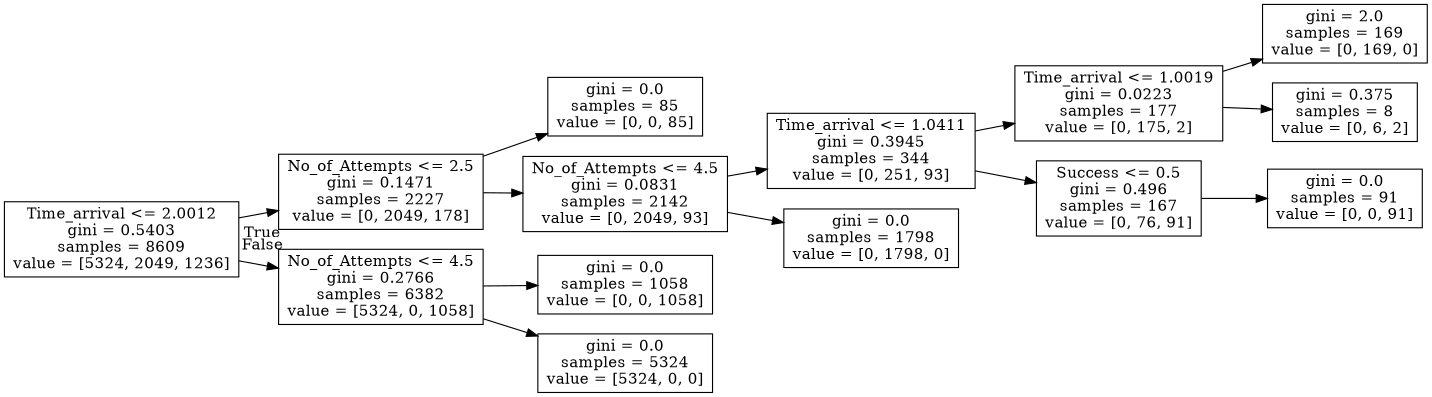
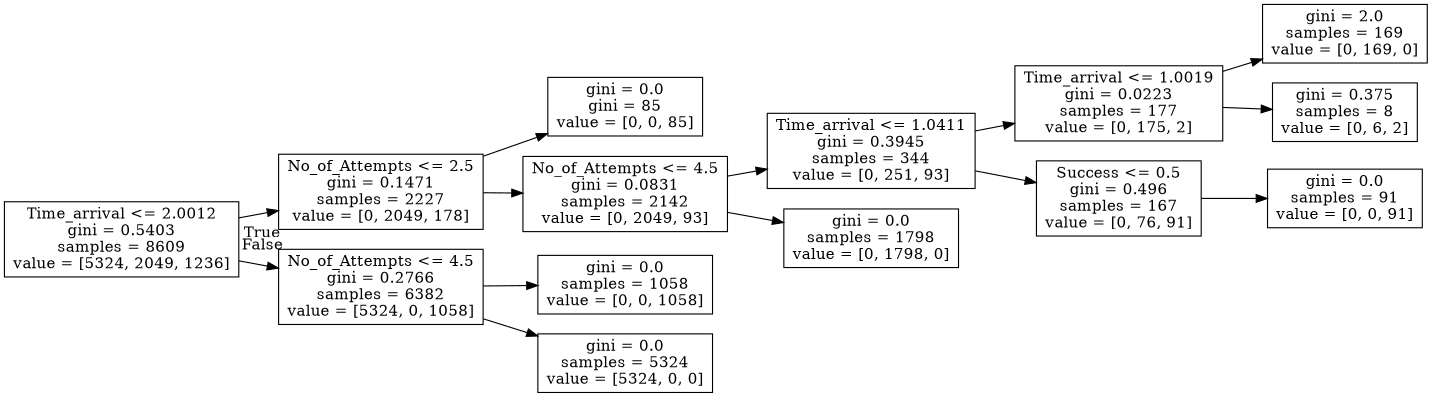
node "gini = 0.0 samples = 85 value = [0, 0, 85]": label "gini = 0.0 samples = 85 value = [0, 0, 85]" -> "gini = 0.0 gini = 85 value = [0, 0, 85]"
